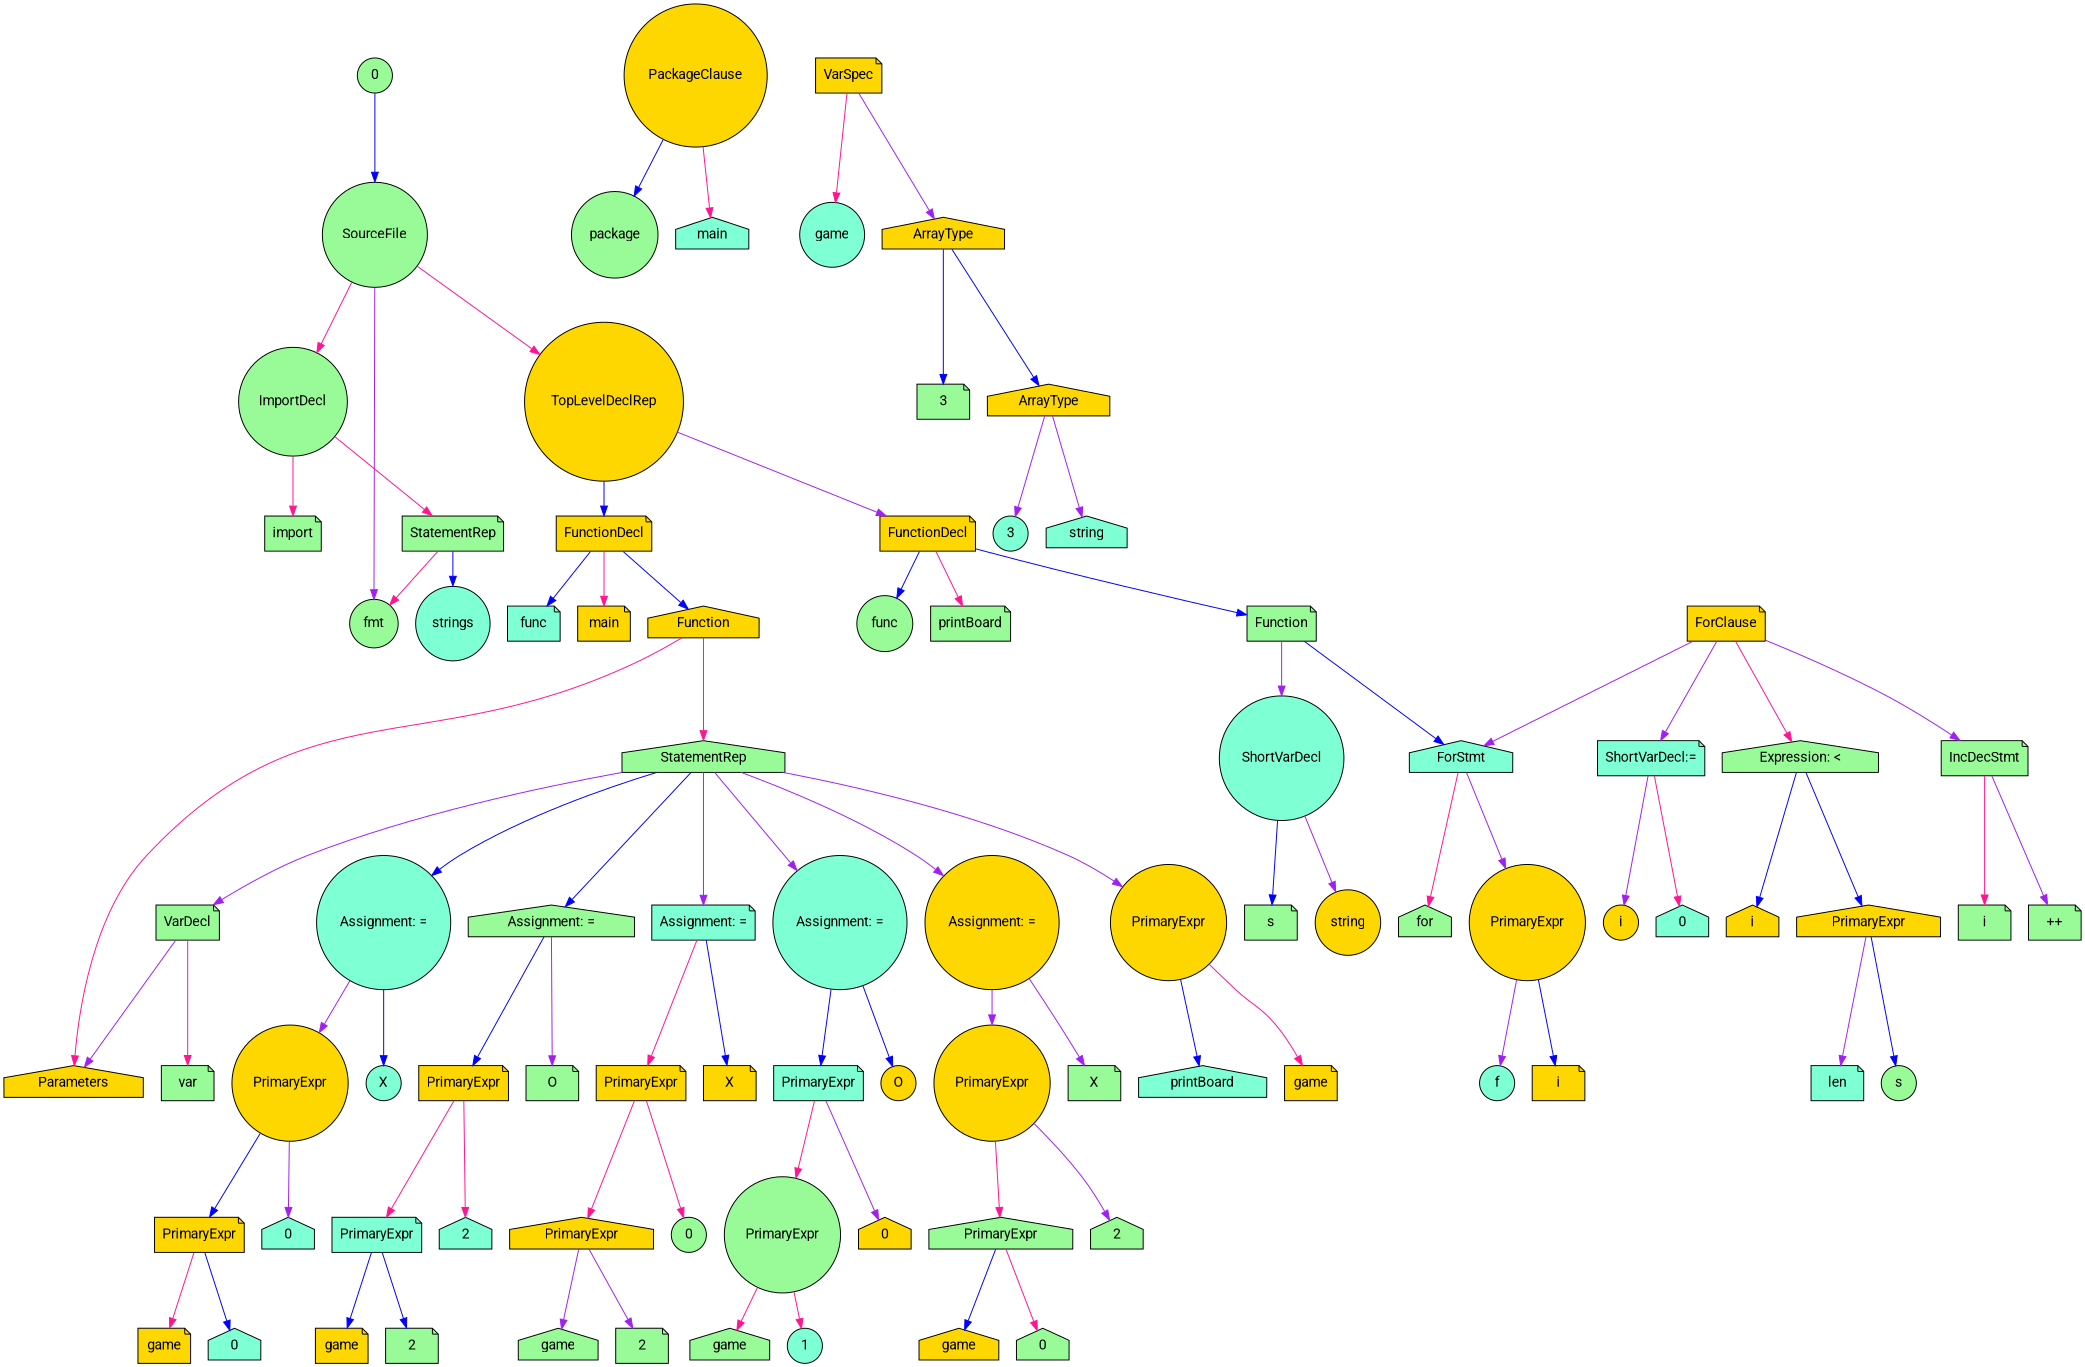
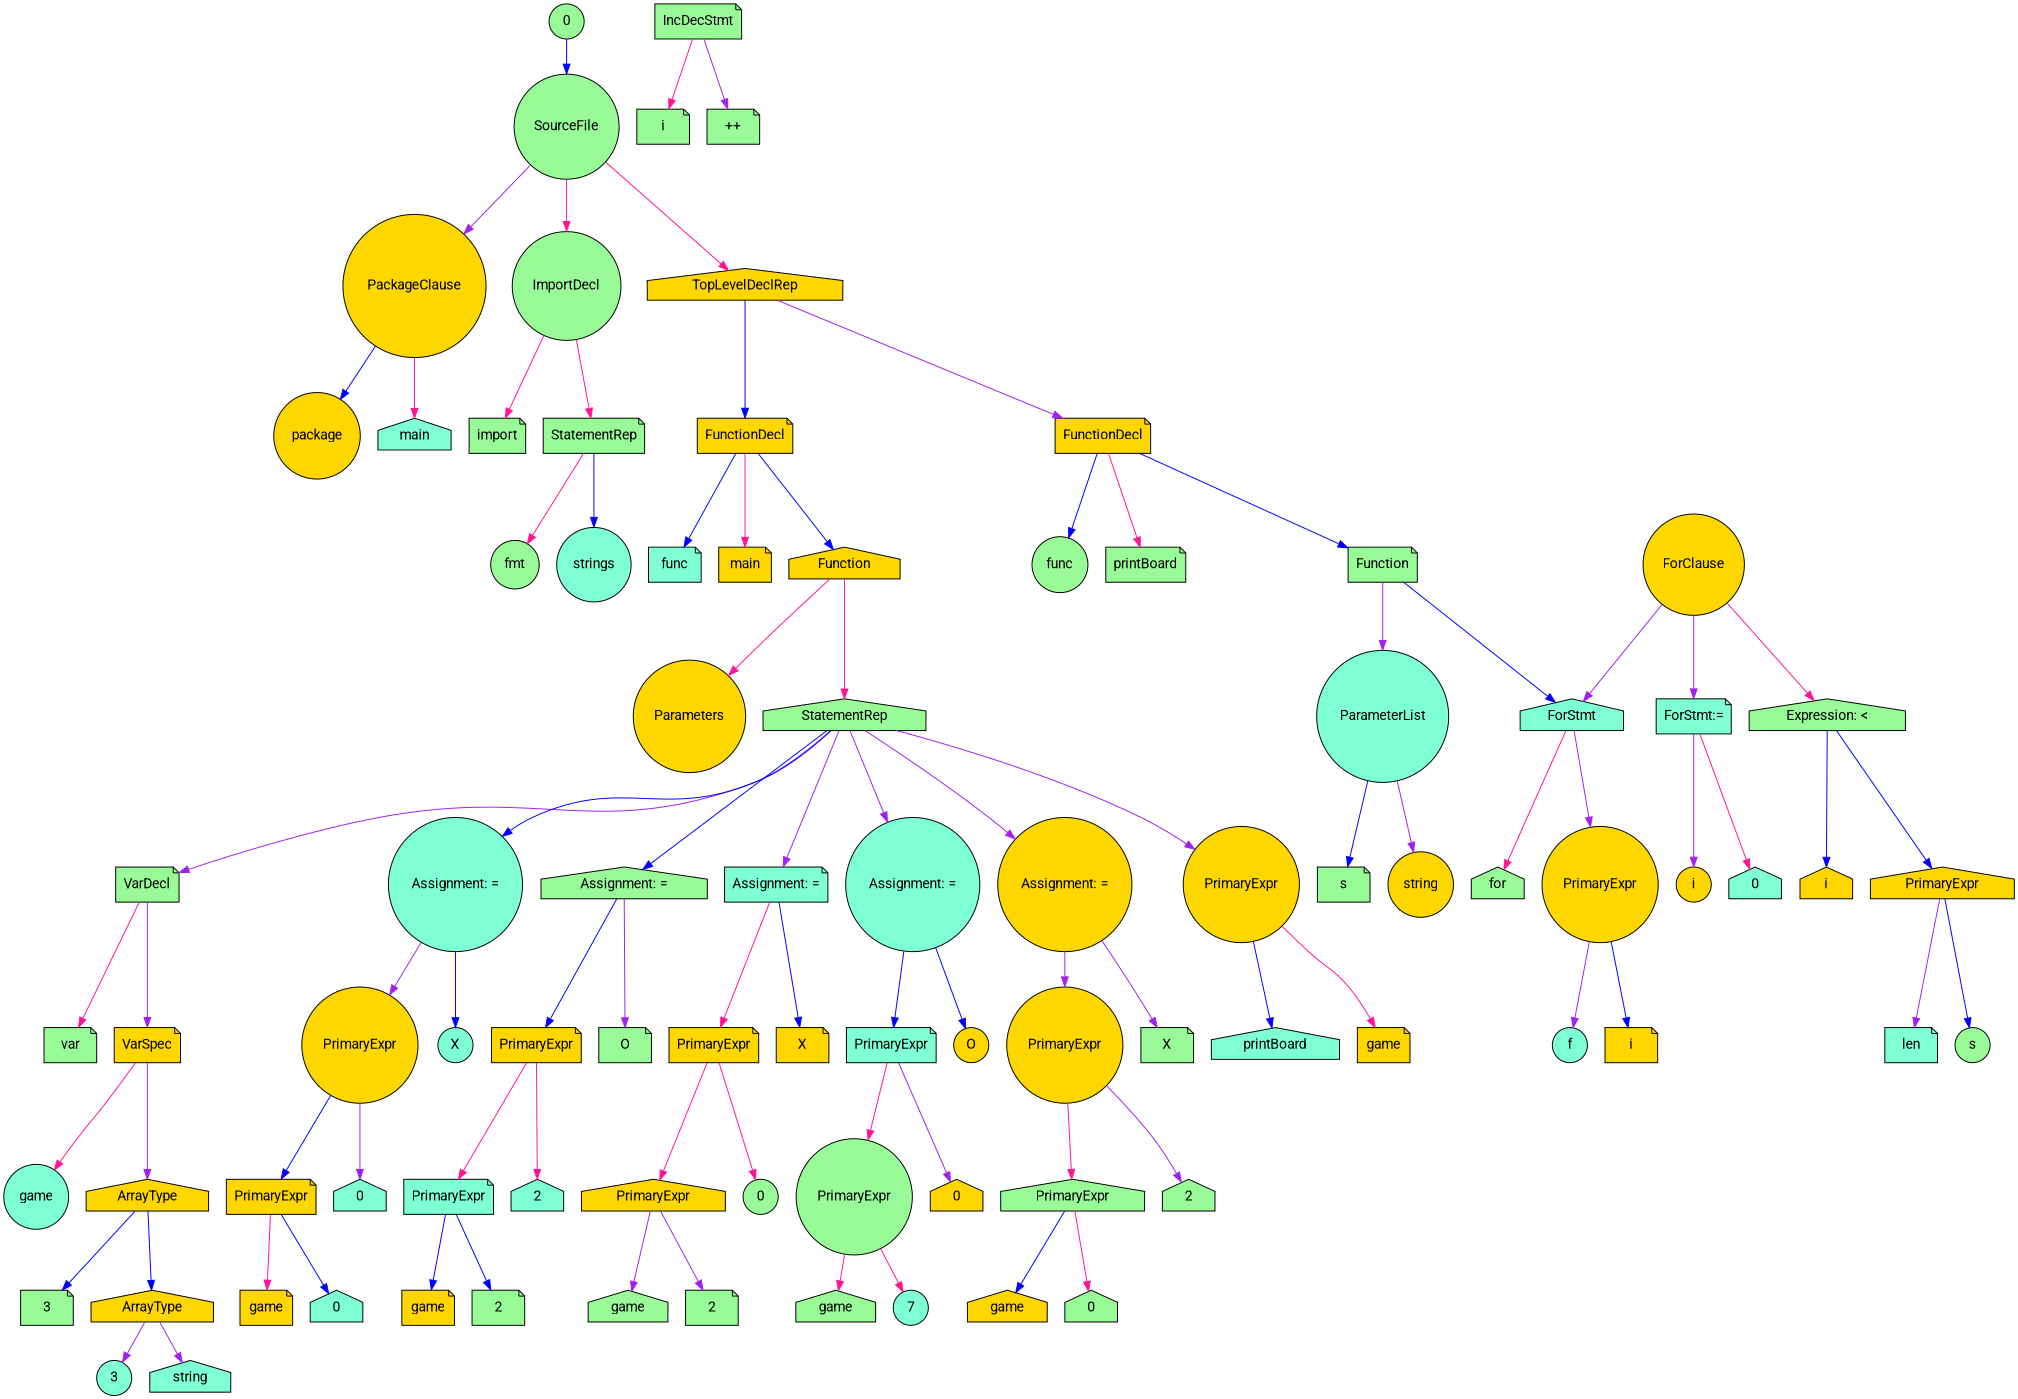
node "package": fillcolor palegreen -> gold
node "TopLevelDeclRep": shape circle -> house
edge "SourceFile" -> "fmt": now "SourceFile" -> "PackageClause"
node "ForClause": shape note -> circle
edge "ForClause" -> "IncDecStmt": removed
node "ShortVarDecl": label "ShortVarDecl" -> "ParameterList"
node "ShortVarDecl:=": label "ShortVarDecl:=" -> "ForStmt:="
edge "VarDecl" -> "Parameters": now "VarDecl" -> "VarSpec"
node "Parameters": shape house -> circle
node "1": label "1" -> "7"
